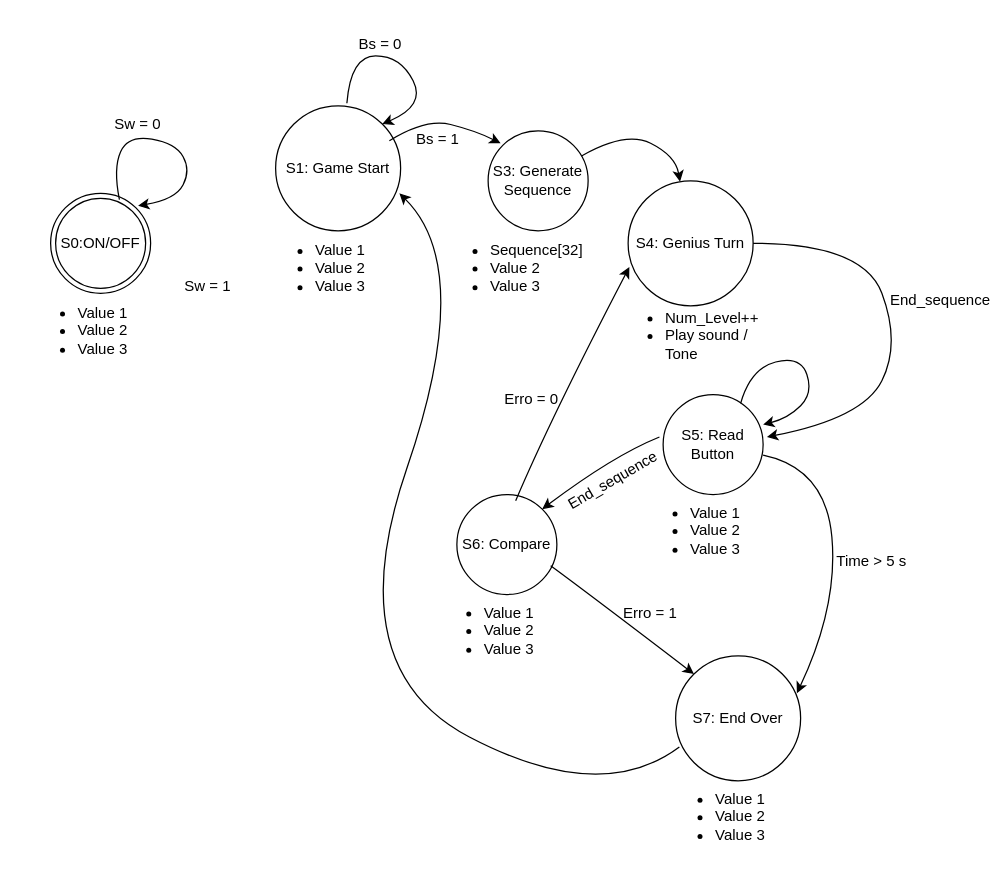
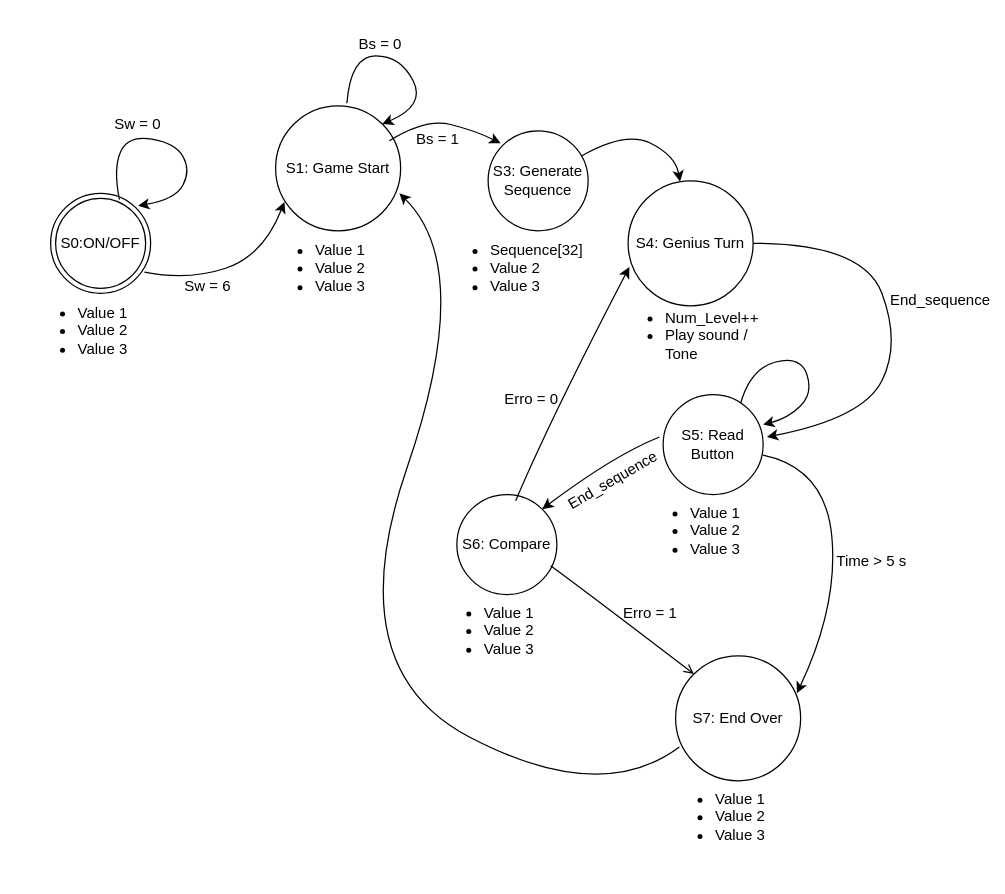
edge "S0:ON/OFF" -> "S1: Game Start": added
node "Sw = 1": label "Sw = 1" -> "Sw = 6"
edge "S6: Compare" -> "S7: End Over": arrowhead classic -> open
